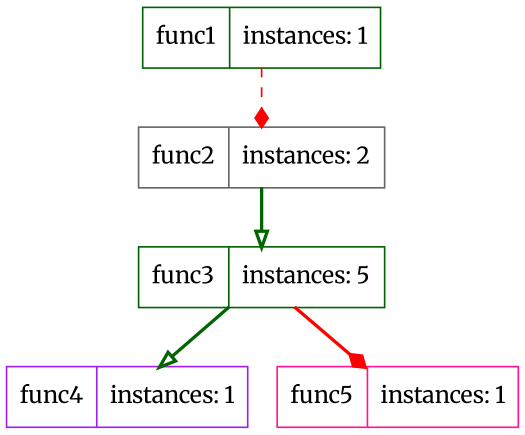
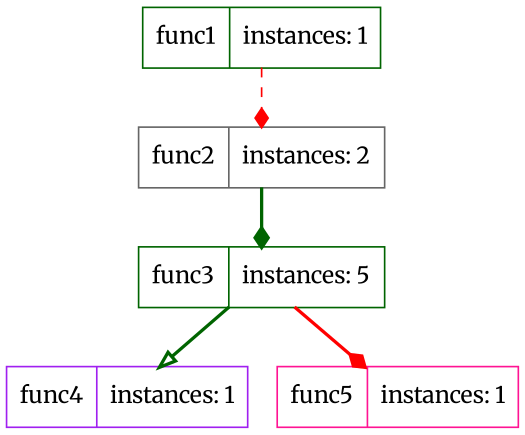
edge "func2" -> "func3": arrowhead onormal -> diamond
